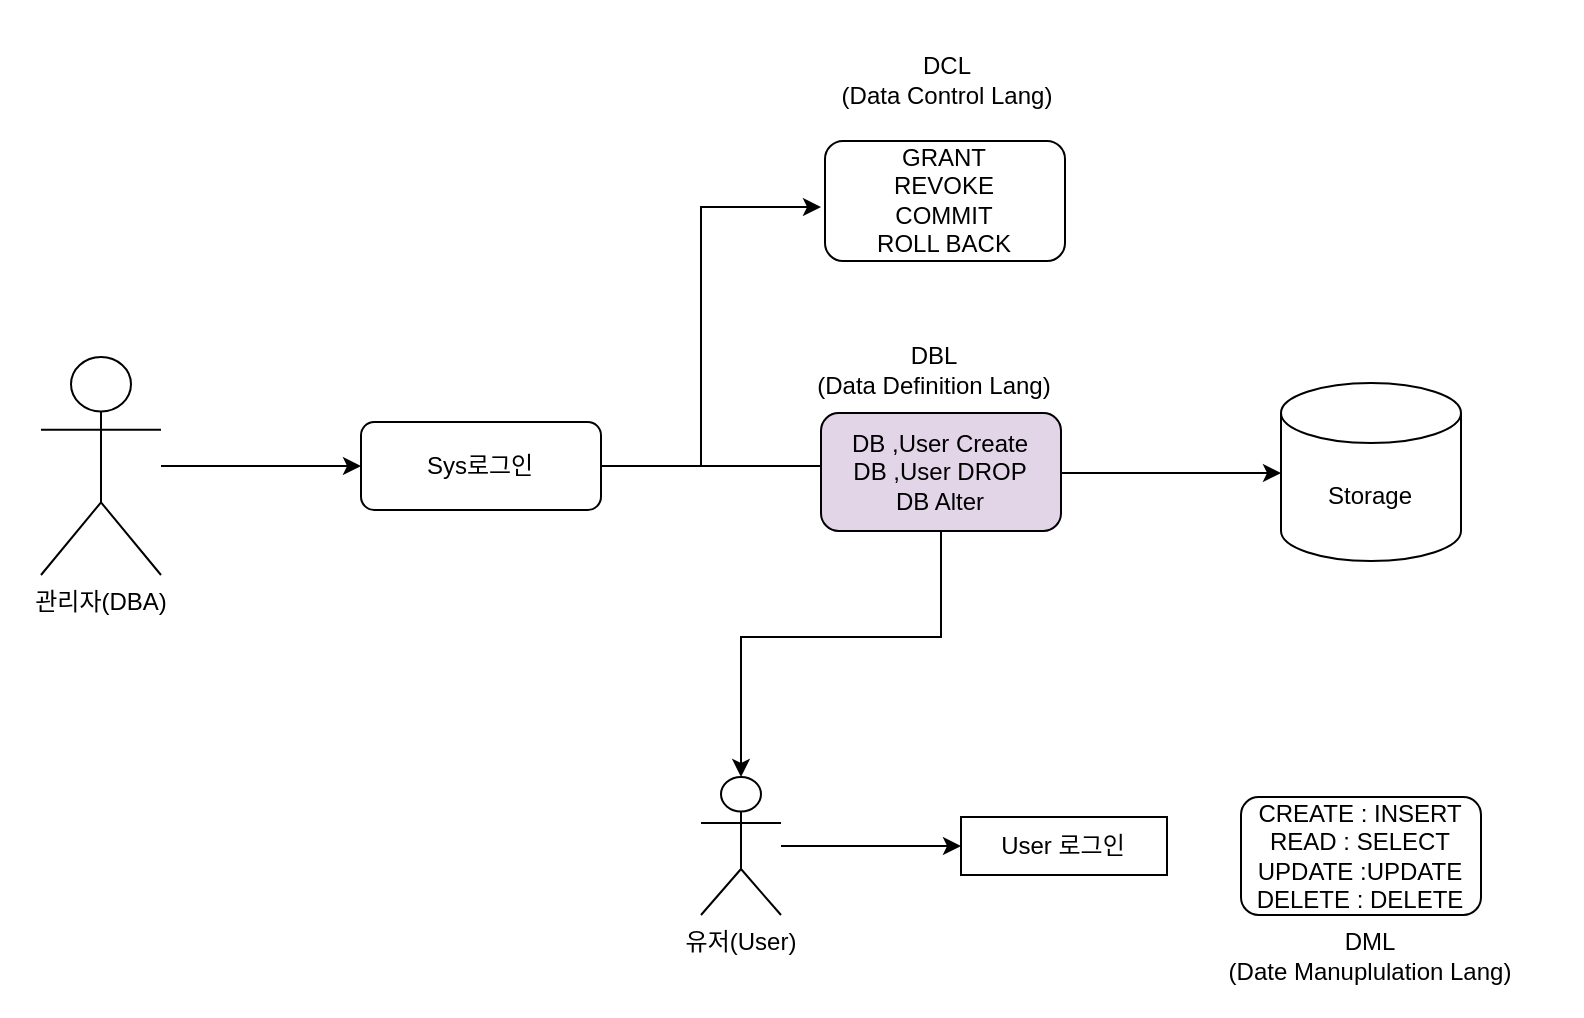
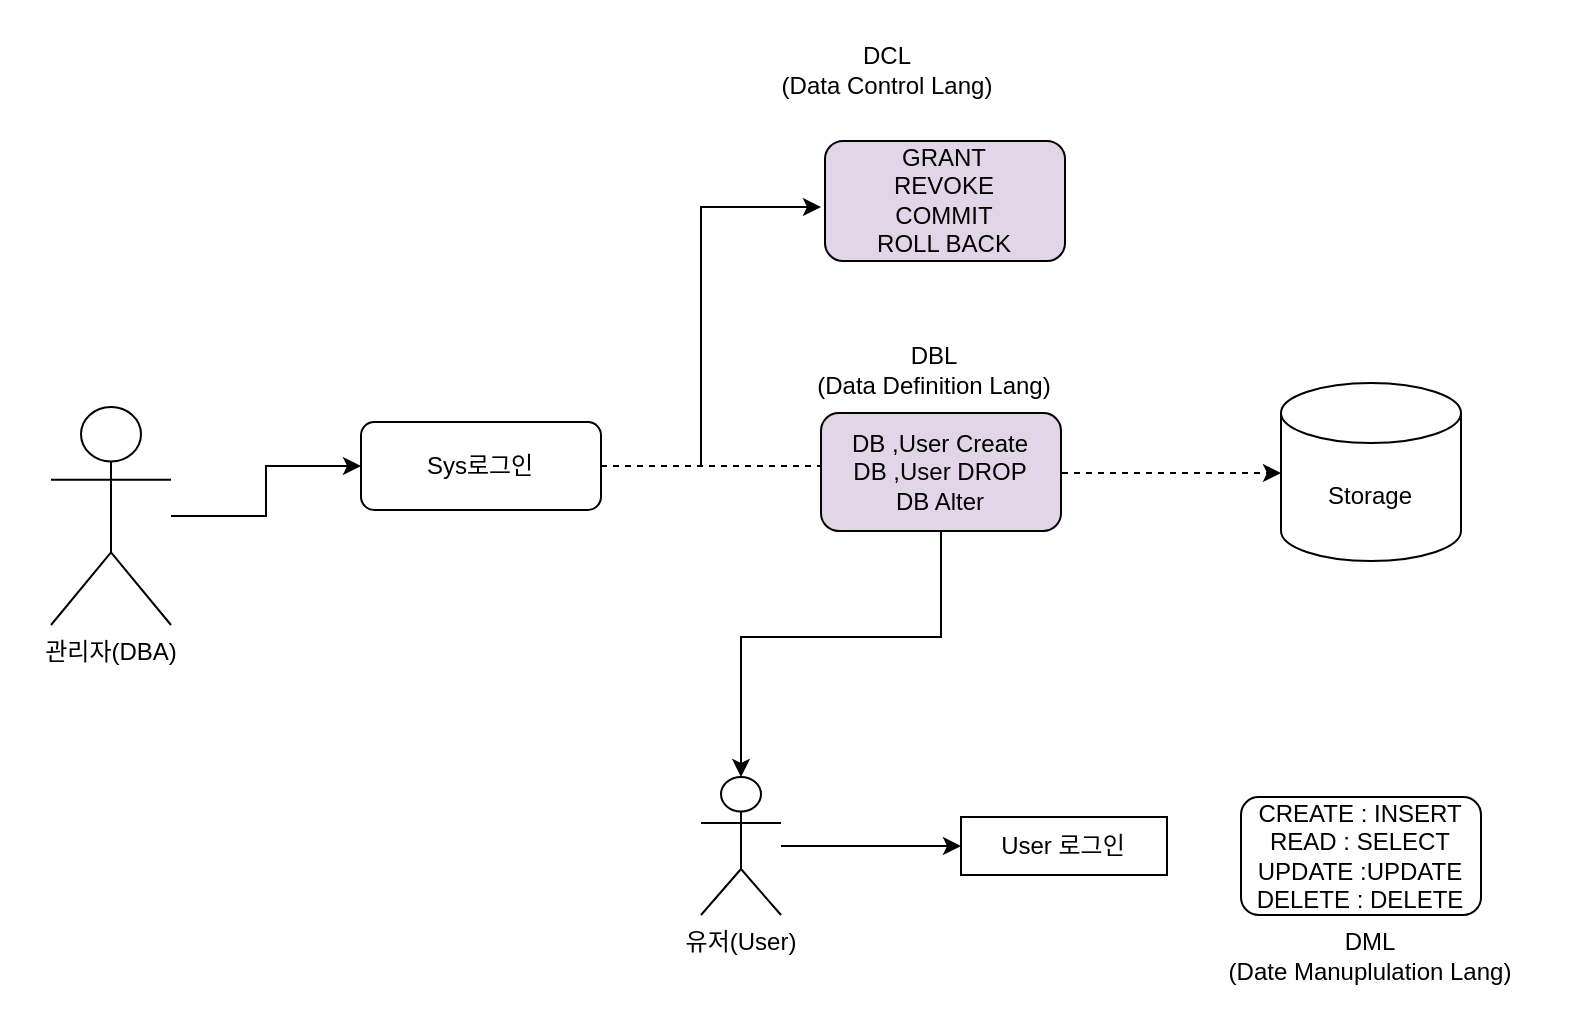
node "DCL (Data Control Lang)": moved (948, 81) -> (888, 71)
node "GRANT REVOKE COMMIT ROLL BACK": fillcolor #ffffff -> #e1d5e7
node "관리자(DBA)": moved (101, 466) -> (111, 516)
edge "Sys로그인" -> "Storage": style solid -> dashed
